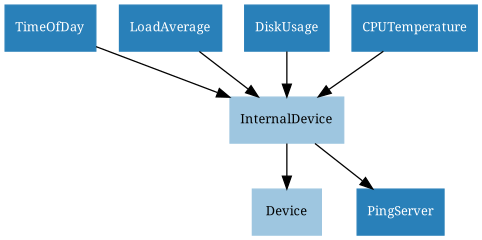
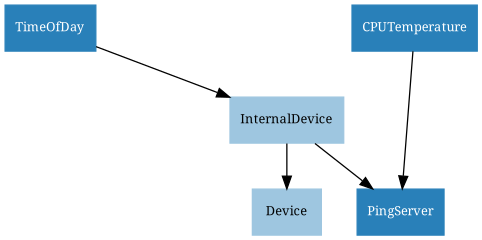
node "LoadAverage": removed
node "DiskUsage": removed
edge "CPUTemperature" -> "InternalDevice": now "CPUTemperature" -> "PingServer"
